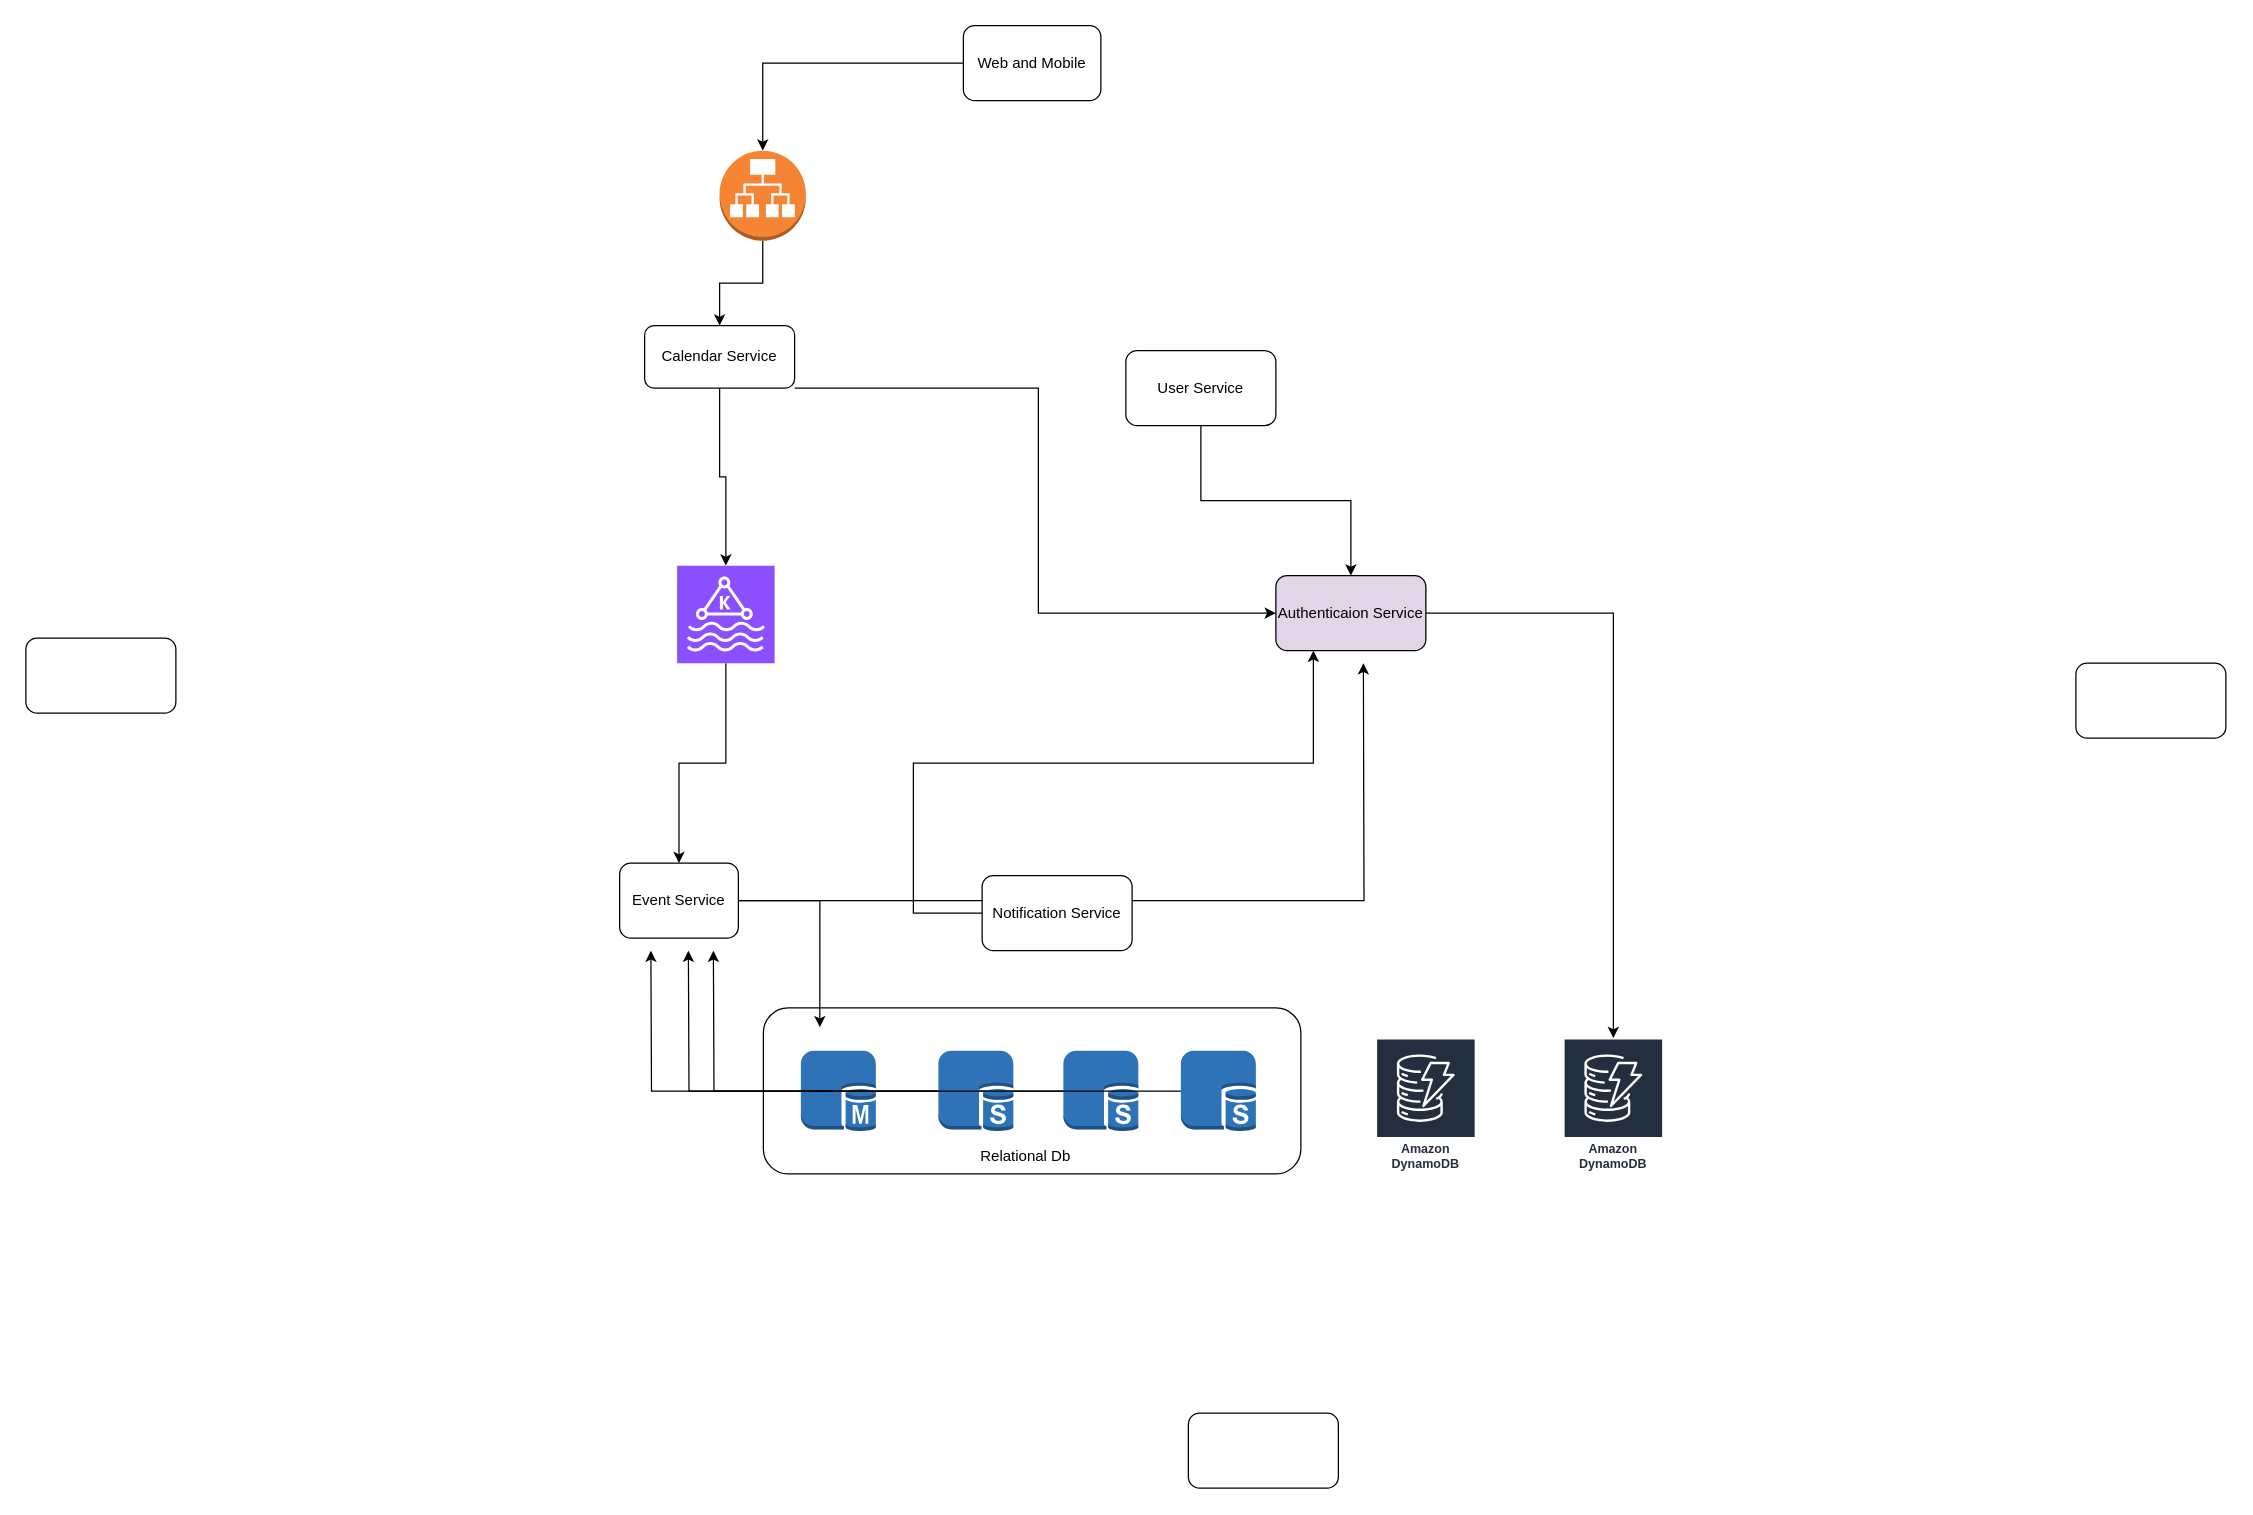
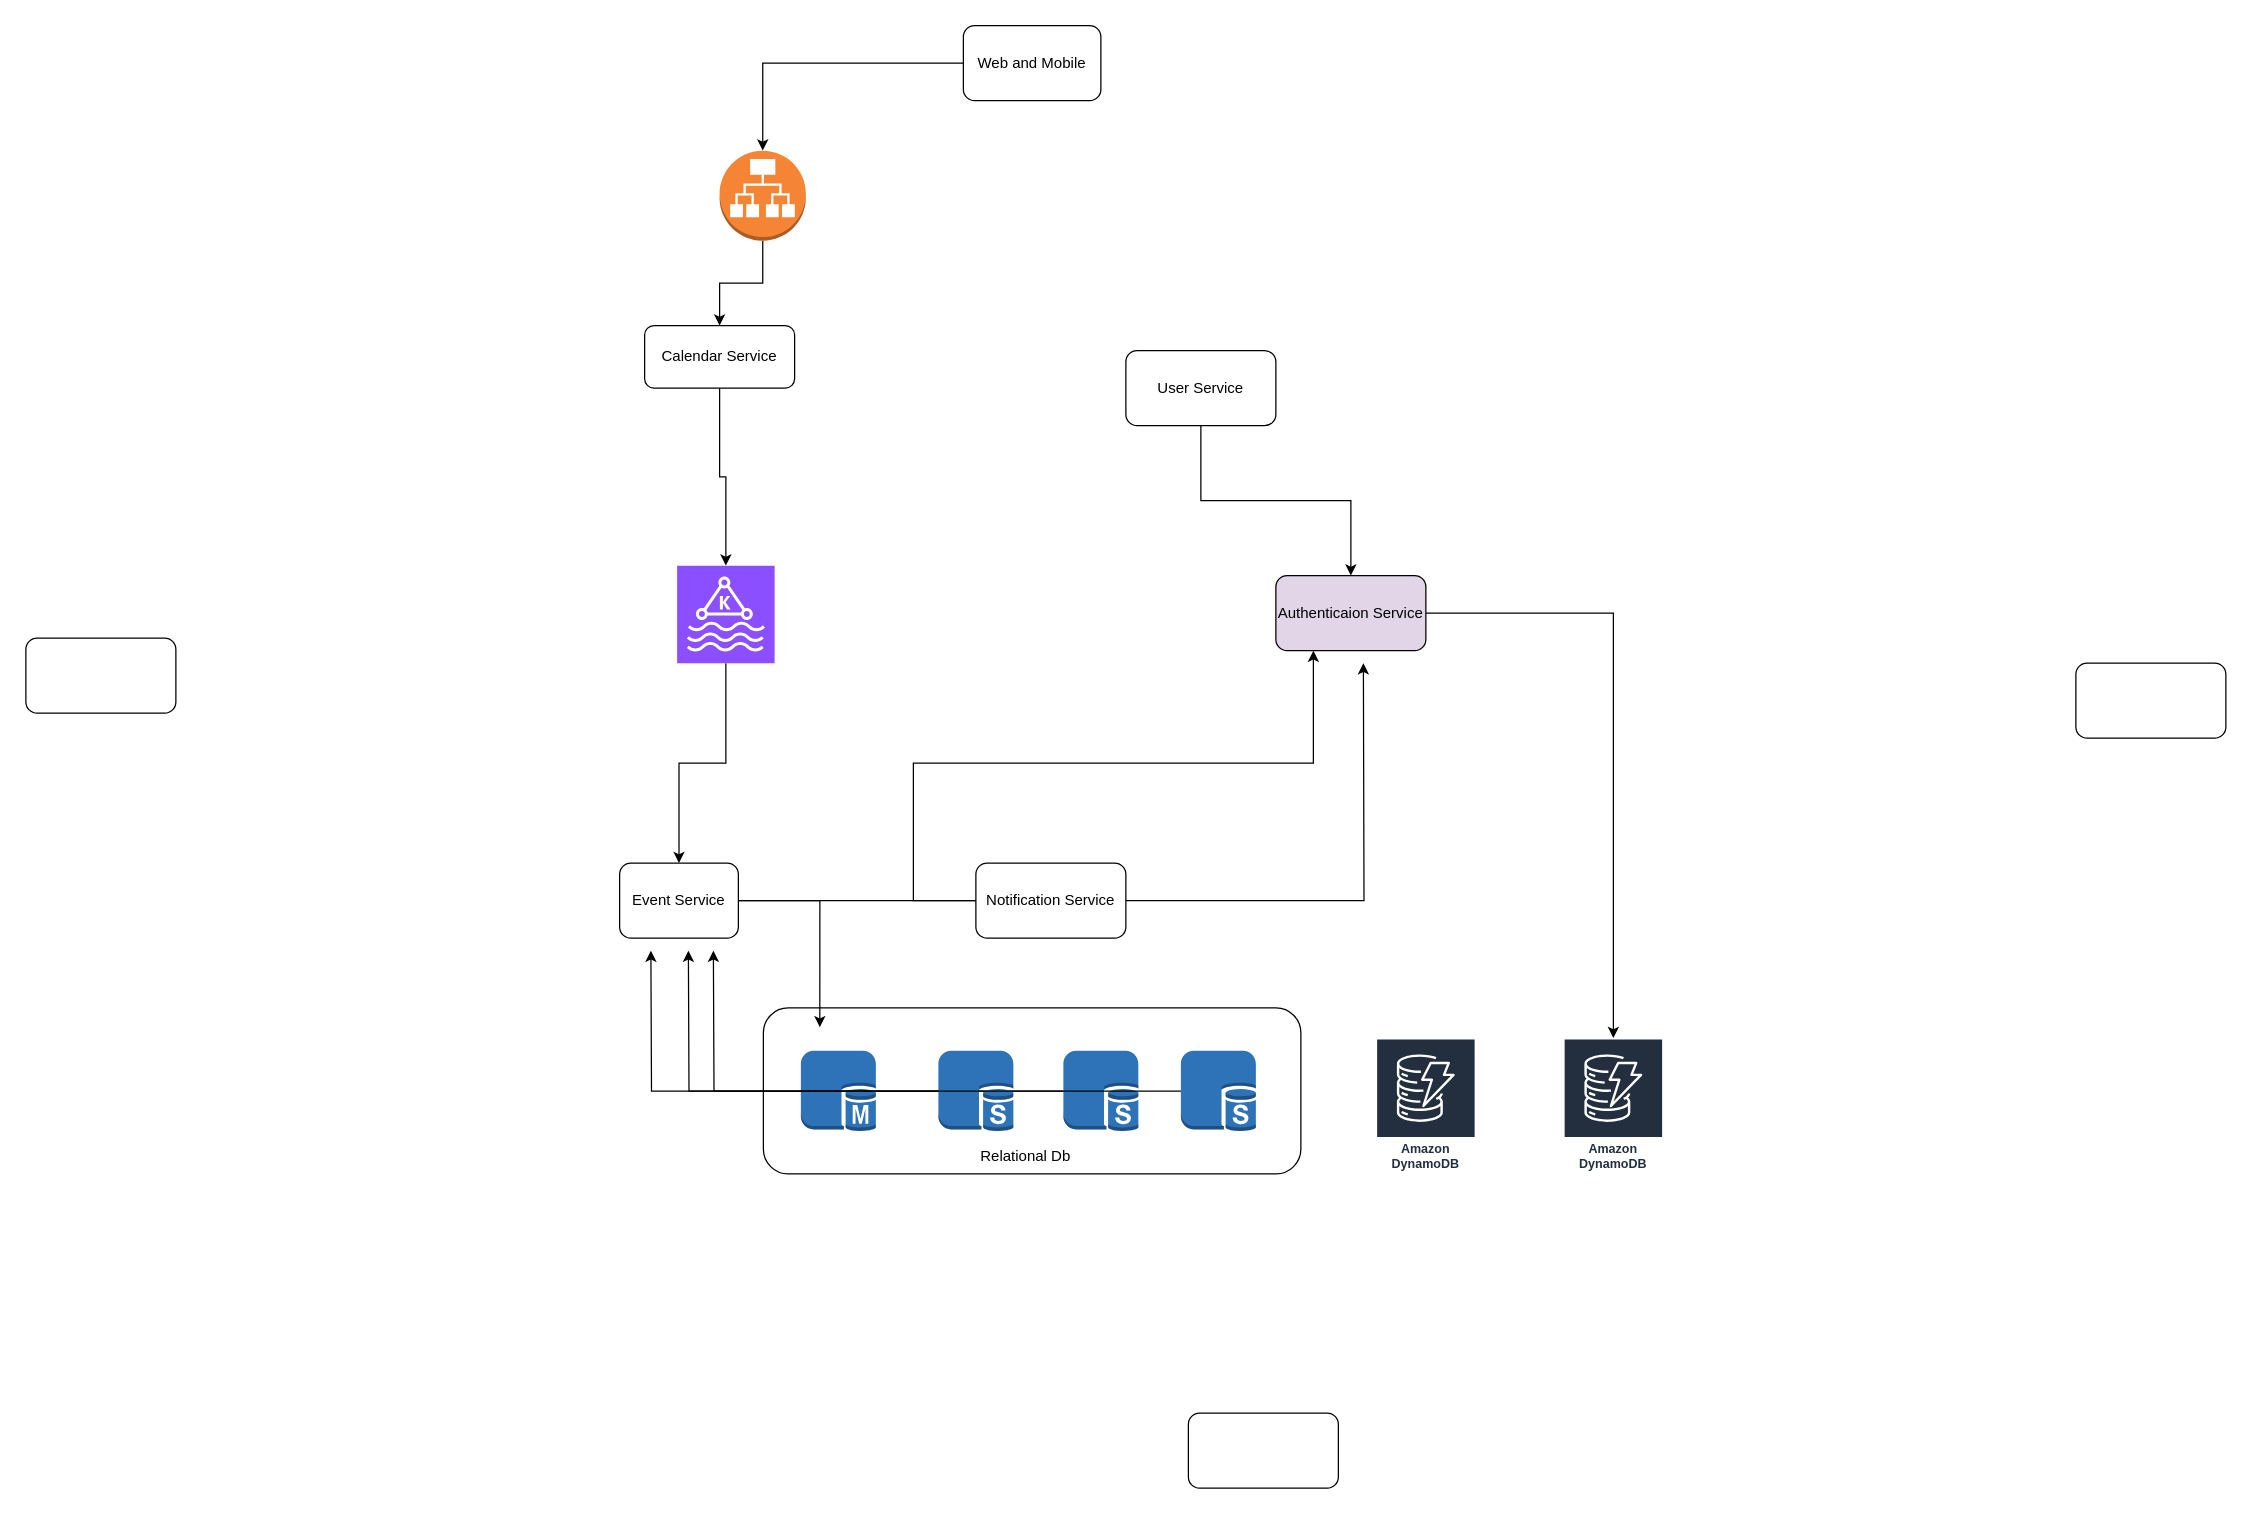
edge "Calendar Service" -> "Authenticaion Service": removed
node "Notification Service": moved (1057, 913) -> (1051, 901)
